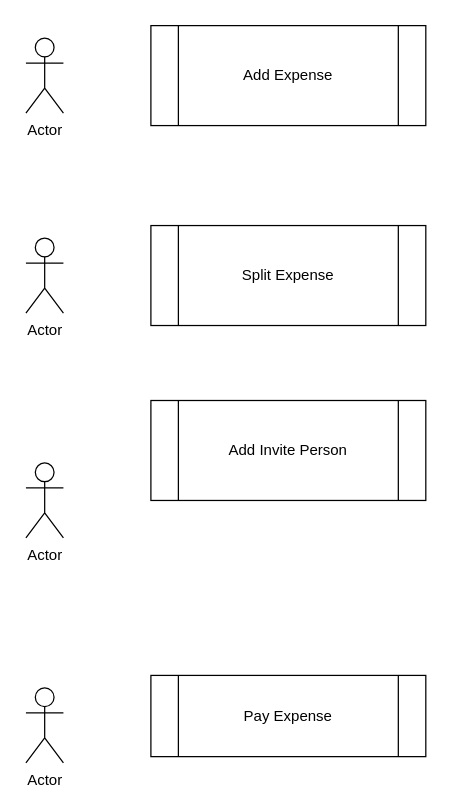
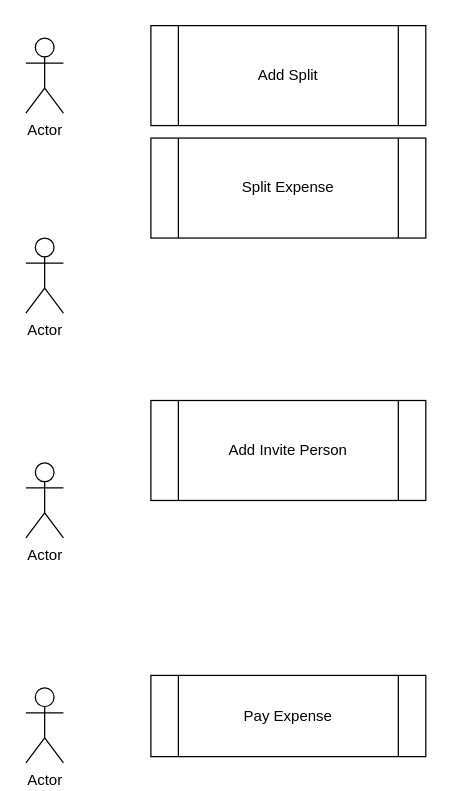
node "Add Expense": label "Add Expense" -> "Add Split"
node "Split Expense": moved (288, 276) -> (288, 188)
